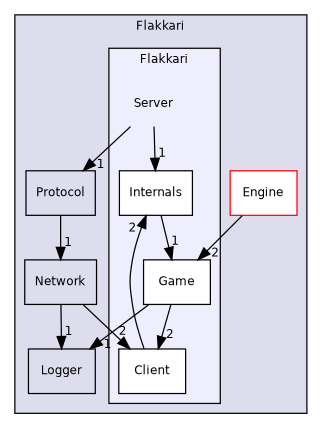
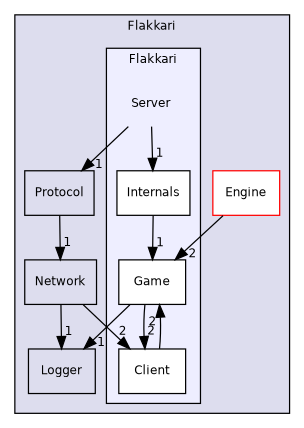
edge "Client" -> "Internals": now "Client" -> "Game"
